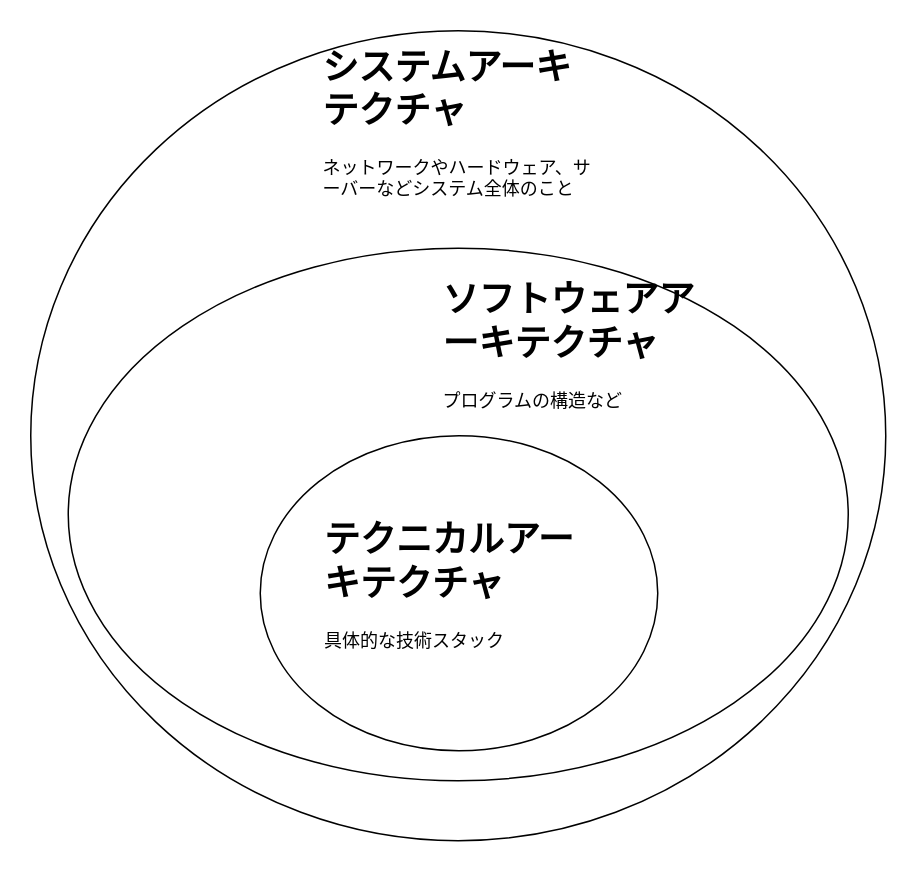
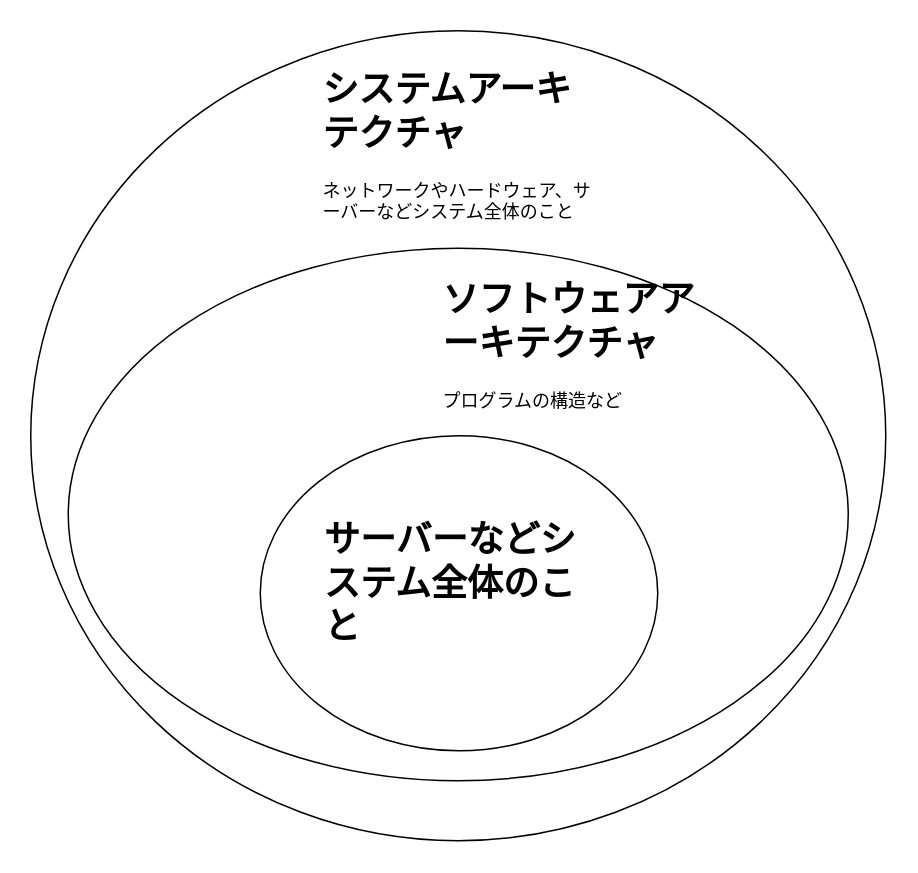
node "システムアーキテクチャネットワークやハードウェア、サーバーなどシステム全体のこと": moved (458, 128) -> (458, 151)
node "テクニカルアーキテクチャ具体的な技術スタック": label "テクニカルアーキテクチャ具体的な技術スタック" -> "サーバーなどシステム全体のこと具体的な技術スタック"
